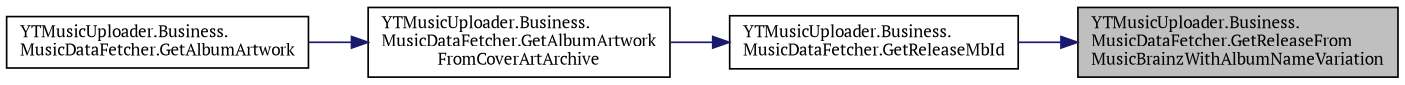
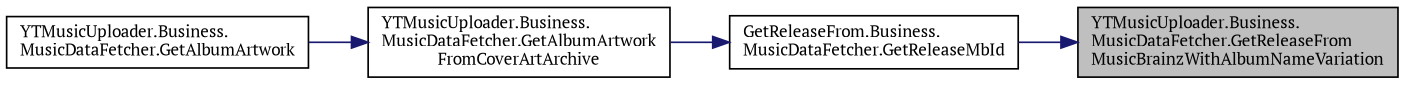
node "YTMusicUploader.Business. MusicDataFetcher.GetReleaseMbId": label "YTMusicUploader.Business. MusicDataFetcher.GetReleaseMbId" -> "GetReleaseFrom.Business. MusicDataFetcher.GetReleaseMbId"
